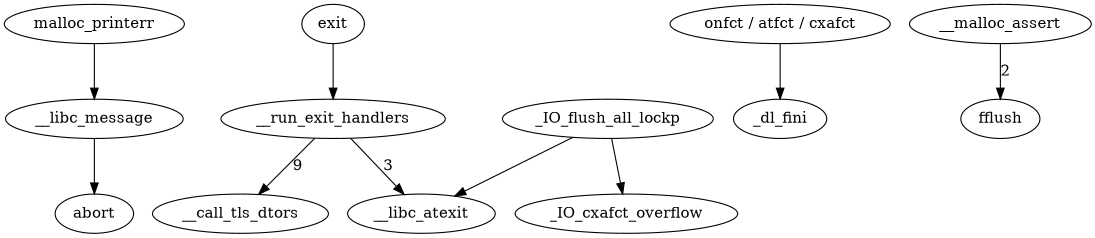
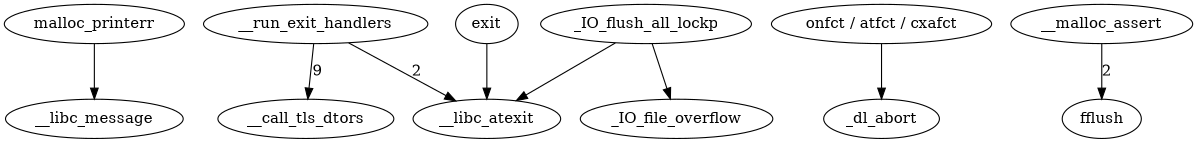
edge "exit" -> "__run_exit_handlers": now "exit" -> "__libc_atexit"
node "_dl_fini": label "_dl_fini" -> "_dl_abort"
edge "__run_exit_handlers" -> "__libc_atexit": label "3" -> "2"
node "abort": removed
node "_IO_cxafct_overflow": label "_IO_cxafct_overflow" -> "_IO_file_overflow"
